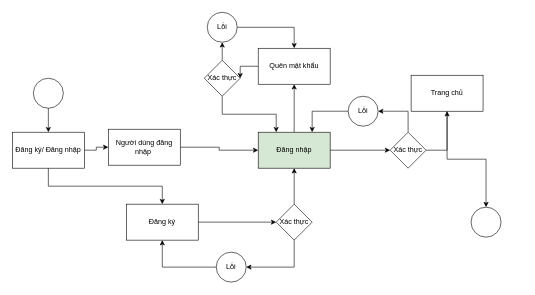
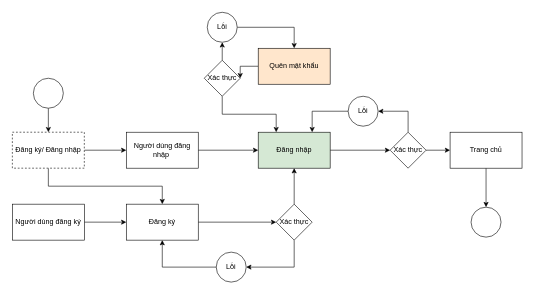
node "Quên mật khẩu": fillcolor #ffffff -> #ffe6cc
edge "Đăng nhập" -> "Quên mật khẩu": removed
node "Trang chủ": moved (447, 93) -> (486, 150)
node "Người dùng đăng nhập": moved (144, 147) -> (162, 150)
node "Đăng ký/ Đăng nhập": style solid -> dashed
node "Người dùng đăng ký": added
edge "Người dùng đăng ký" -> "Đăng ký": added
